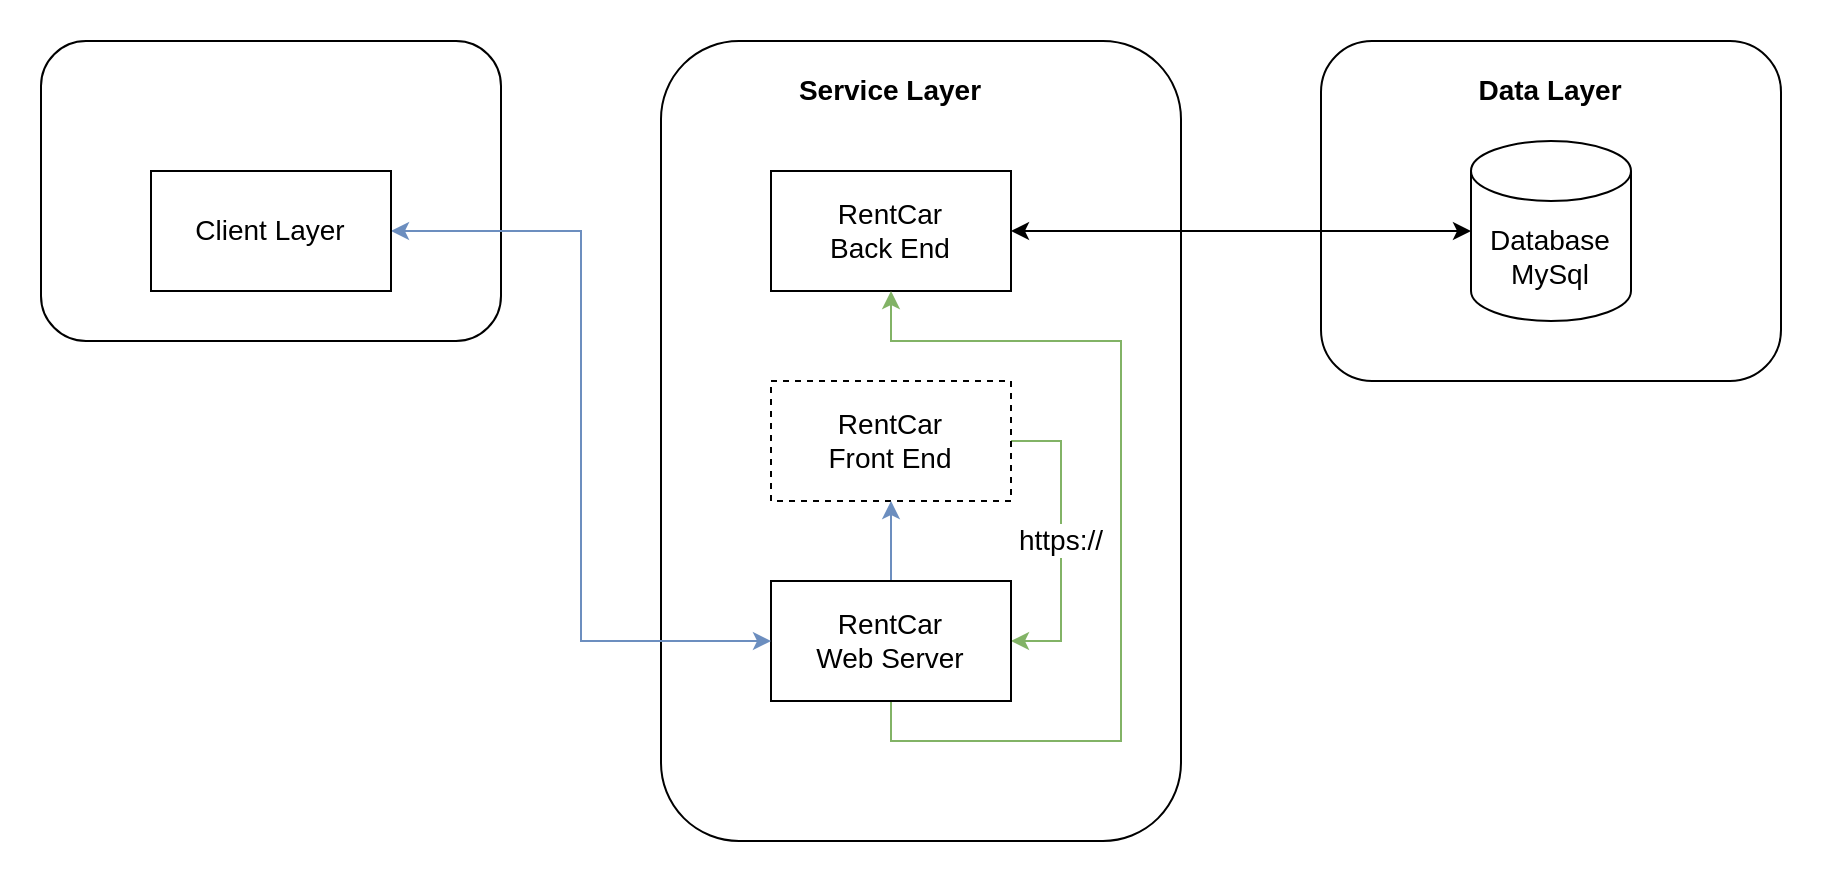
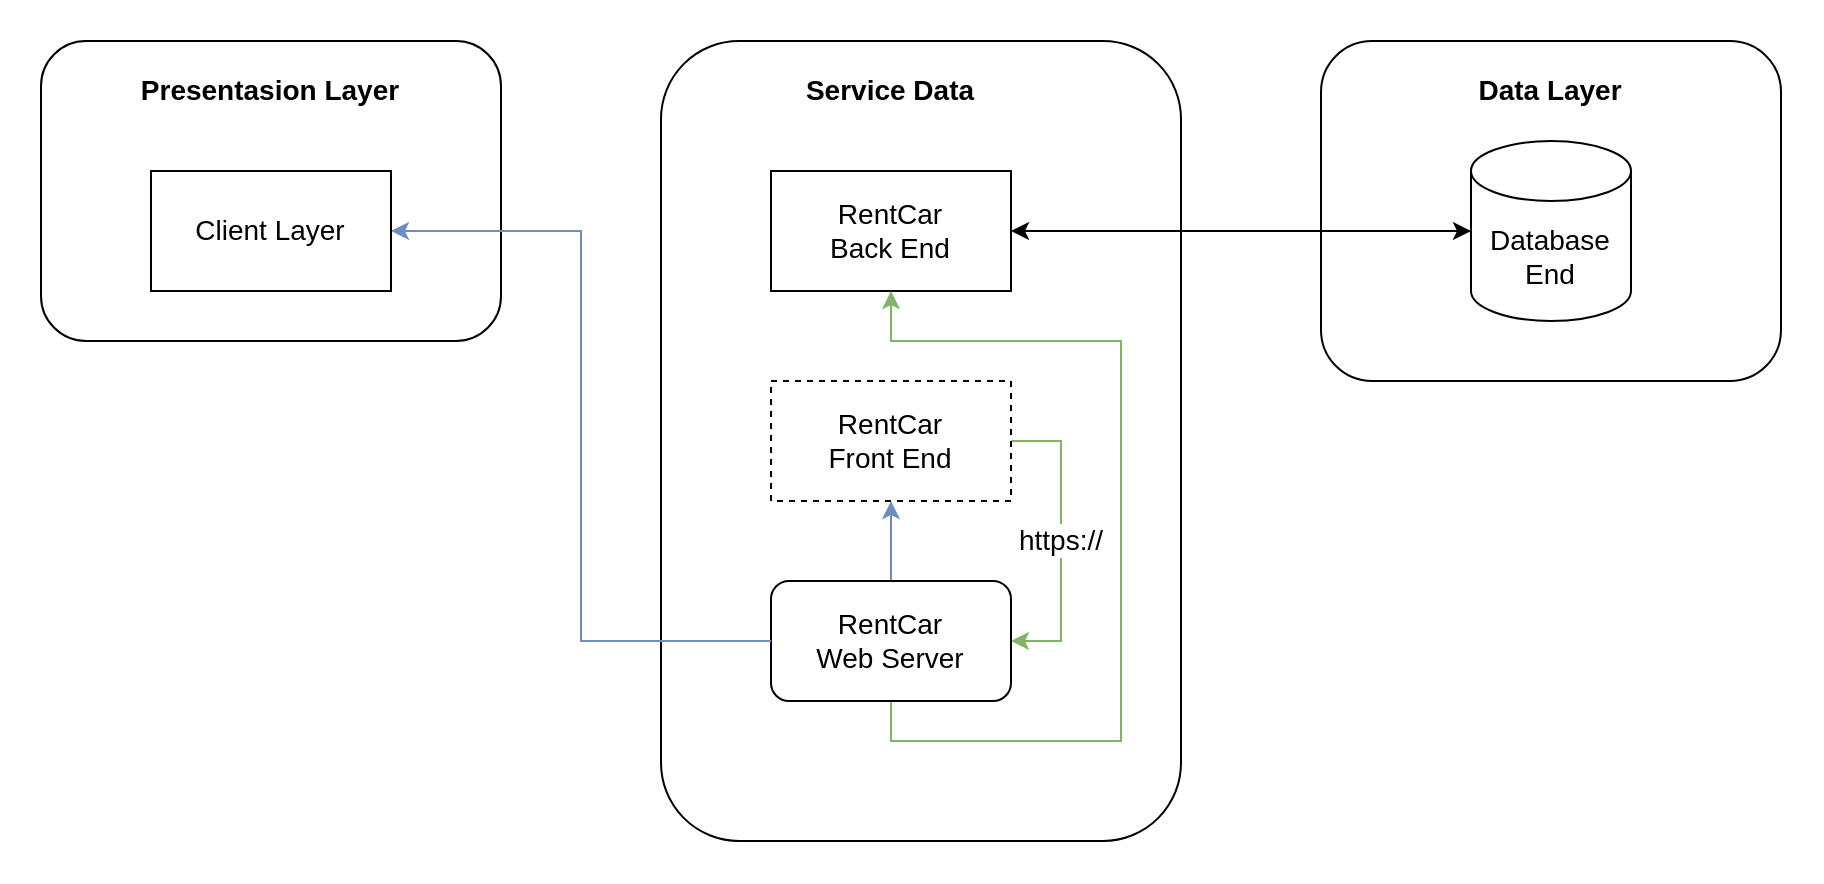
node "Presentasion Layer": added
node "Service Layer": label "Service Layer" -> "Service Data"
node "Database MySql": label "Database MySql" -> "Database End"
edge "Client Layer" -- "RentCar Web Server": arrowhead classic -> none
node "RentCar Web Server": shape rectangle -> rounded rectangle
